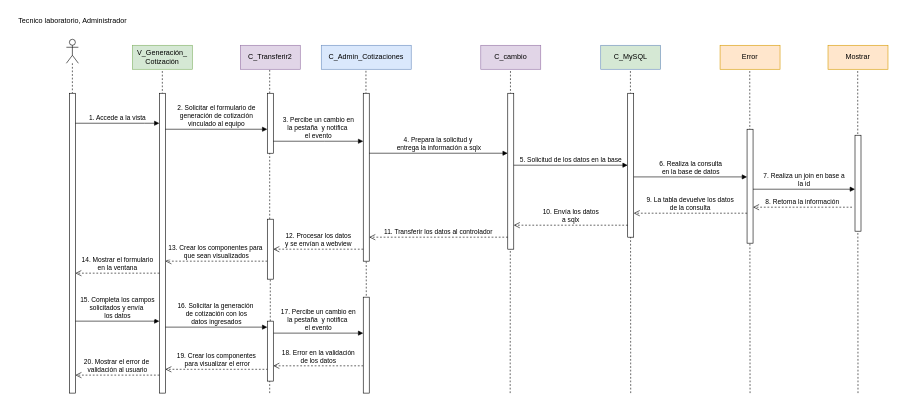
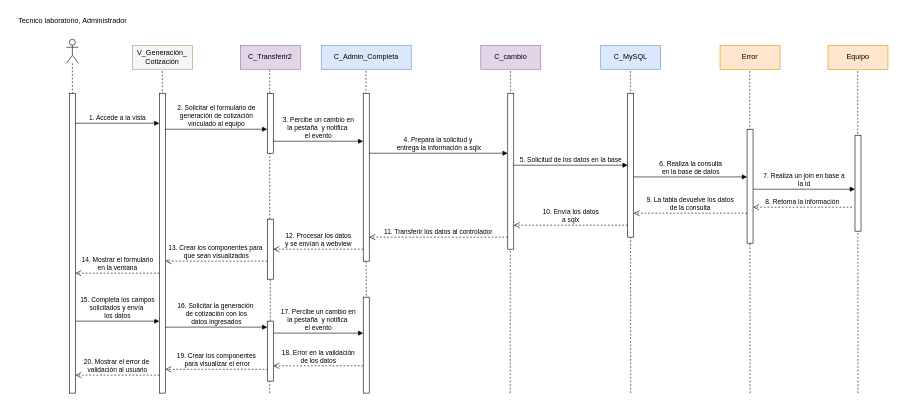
node "V_Generación_ Cotización": fillcolor #d5e8d4 -> #f5f5f5
node "C_Admin_Cotizaciones": label "C_Admin_Cotizaciones" -> "C_Admin_Completa"
node "C_MySQL": fillcolor #d5e8d4 -> #dae8fc
node "Mostrar": label "Mostrar" -> "Equipo"
